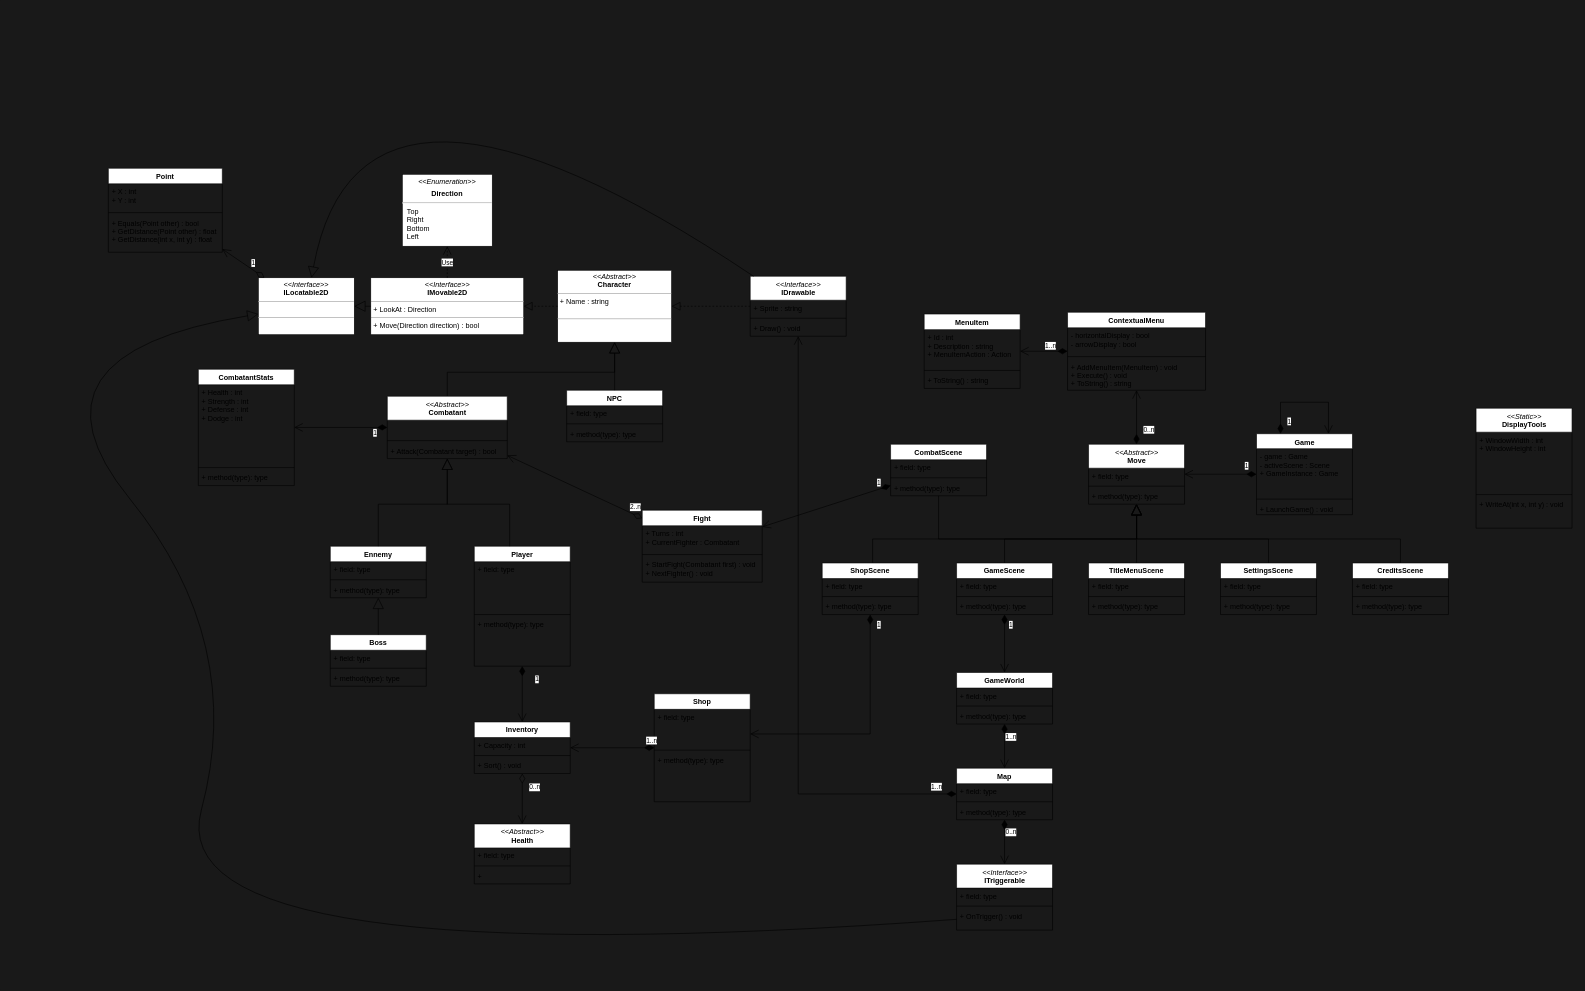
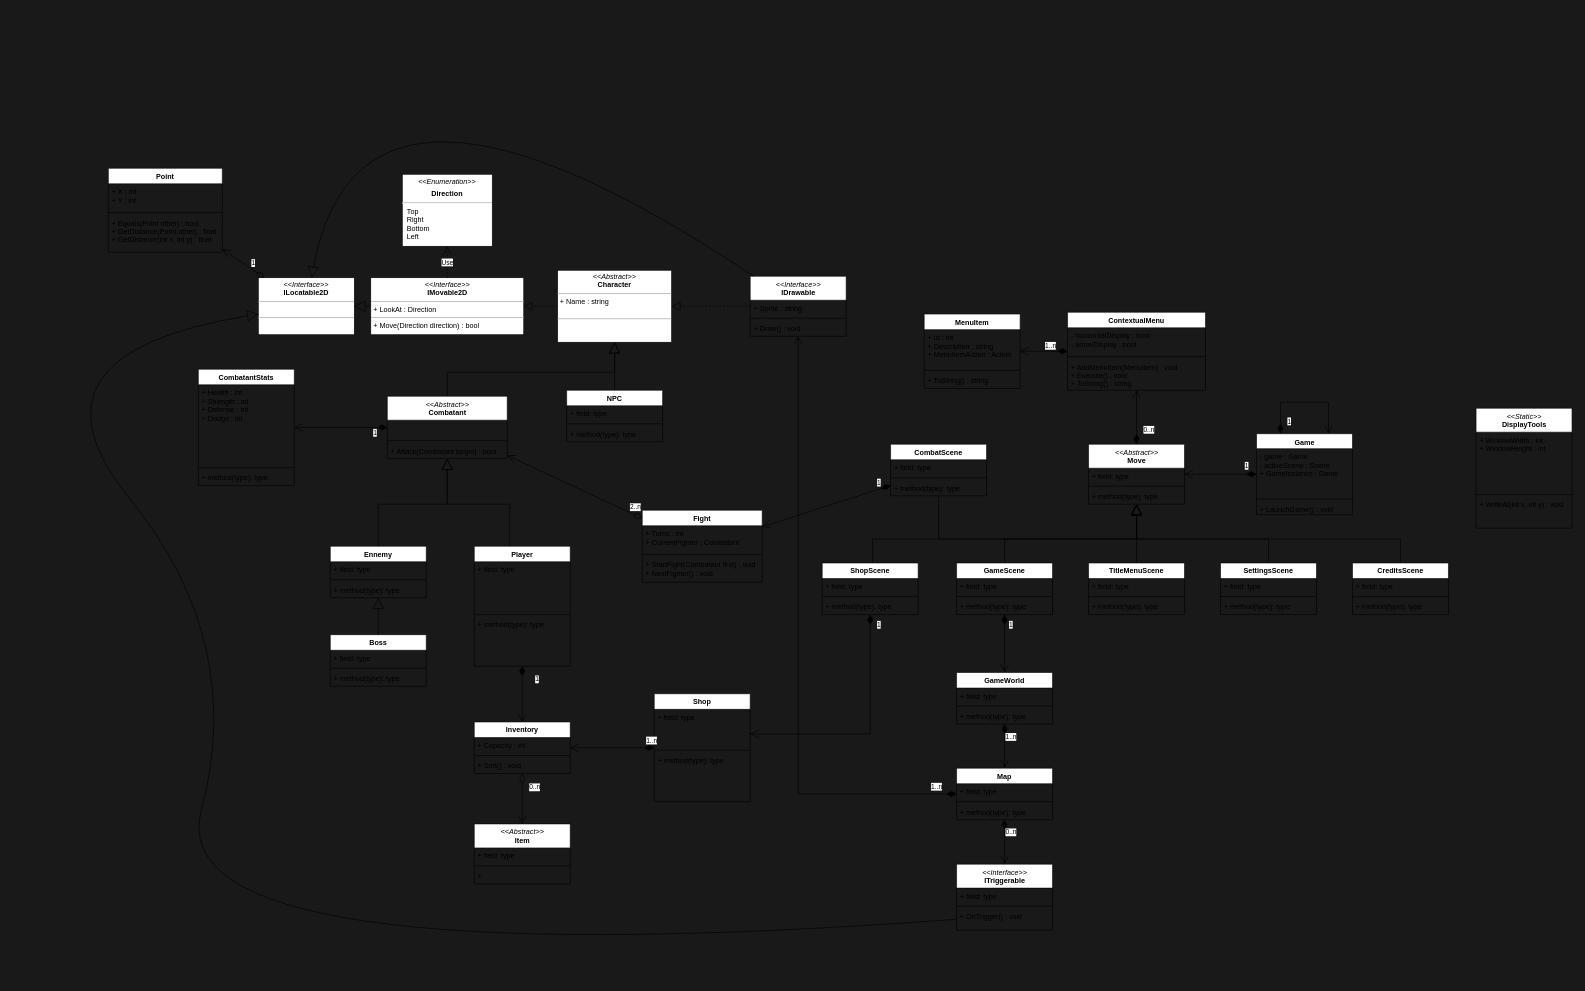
node "<<Abstract>> Health": label "<<Abstract>> Health" -> "<<Abstract>> Item"
